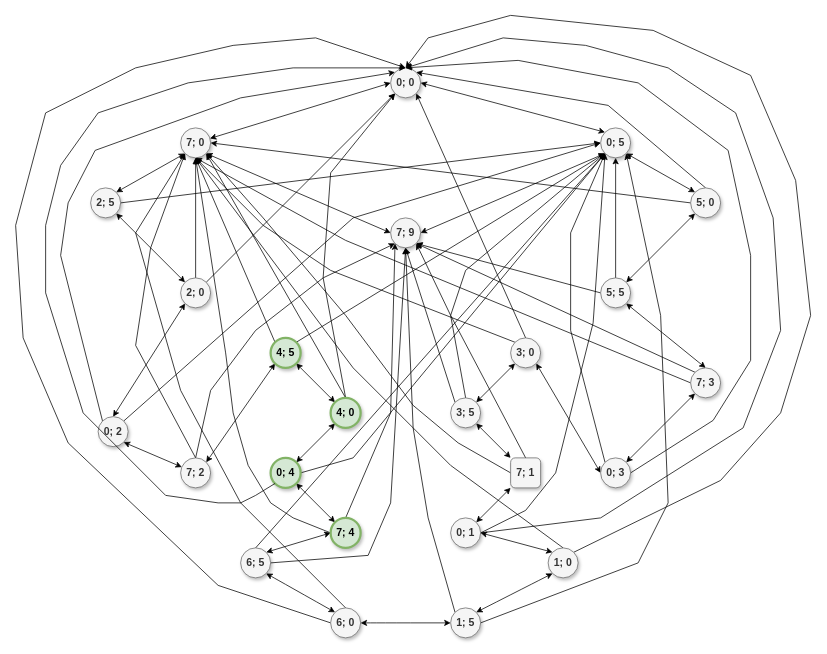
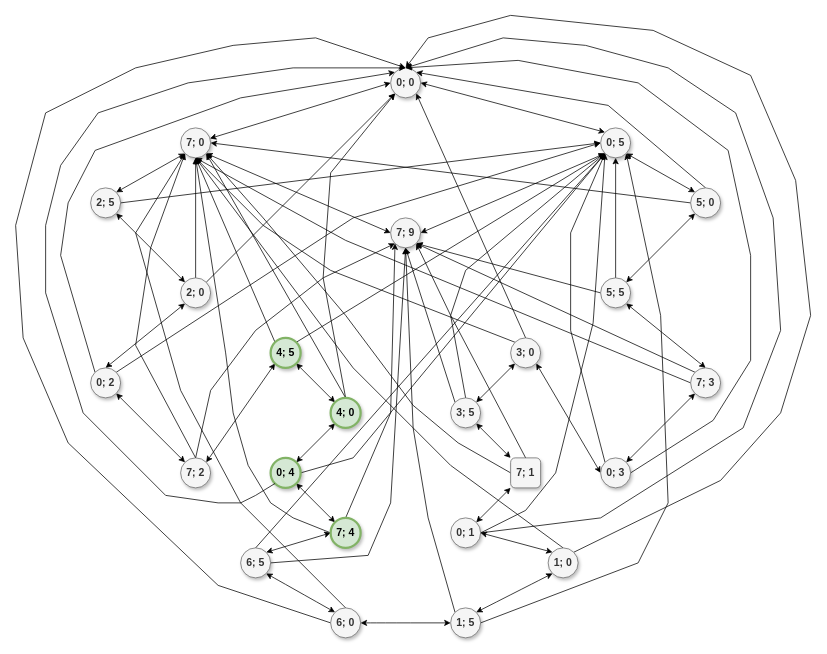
node "0; 2": moved (113, 432) -> (105, 383)
